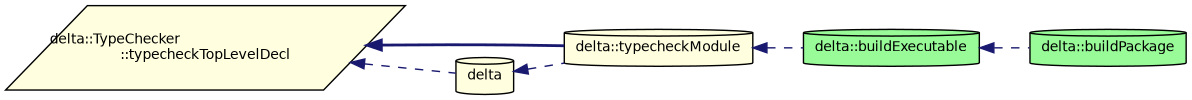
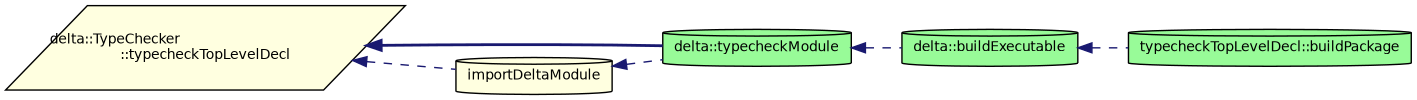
node "delta::typecheckModule": fillcolor lightyellow -> palegreen
node "delta::buildPackage": label "delta::buildPackage" -> "typecheckTopLevelDecl::buildPackage"
node "delta": label "delta" -> "importDeltaModule"
